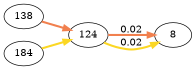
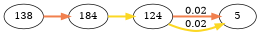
edge "138" -> "124": now "138" -> "184"
node "8": label "8" -> "5"
